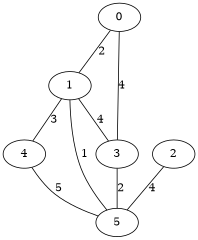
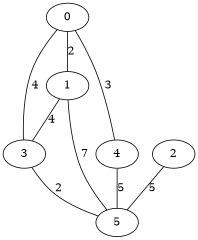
edge "1" -- "4": now "0" -- "4"
edge "1" -- "5": label "1" -> "7"
edge "2" -- "5": label "4" -> "5"
